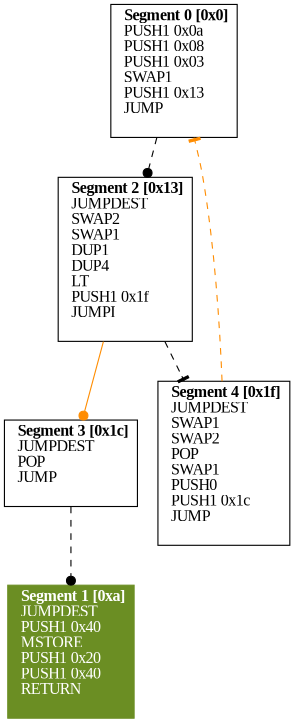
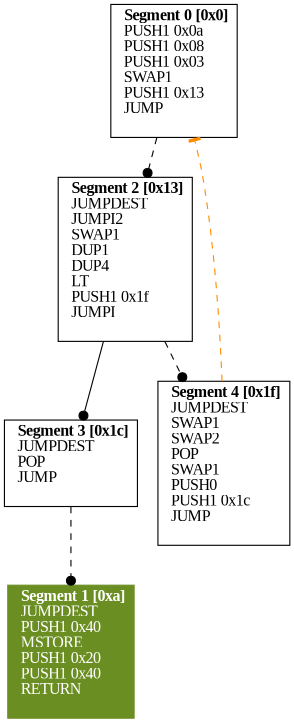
node "Segment 2 [0x13]": text "SWAP2" -> "JUMPI2"
edge "Segment 2 [0x13]" -> "Segment 4 [0x1f]": arrowhead tee -> dot
edge "Segment 2 [0x13]" -> "Segment 3 [0x1c]": color darkorange -> black
